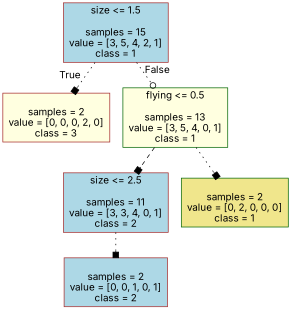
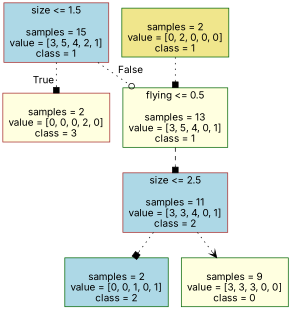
edge "flying <= 0.5 samples = 13 value = [3, 5, 4, 0, 1] class = 1" -> "samples = 2 value = [0, 2, 0, 0, 0] class = 1": reversed
node "samples = 2 value = [0, 0, 1, 0, 1] class = 2": color brown -> darkgreen
node "samples = 9 value = [3, 3, 3, 0, 0] class = 0": added
